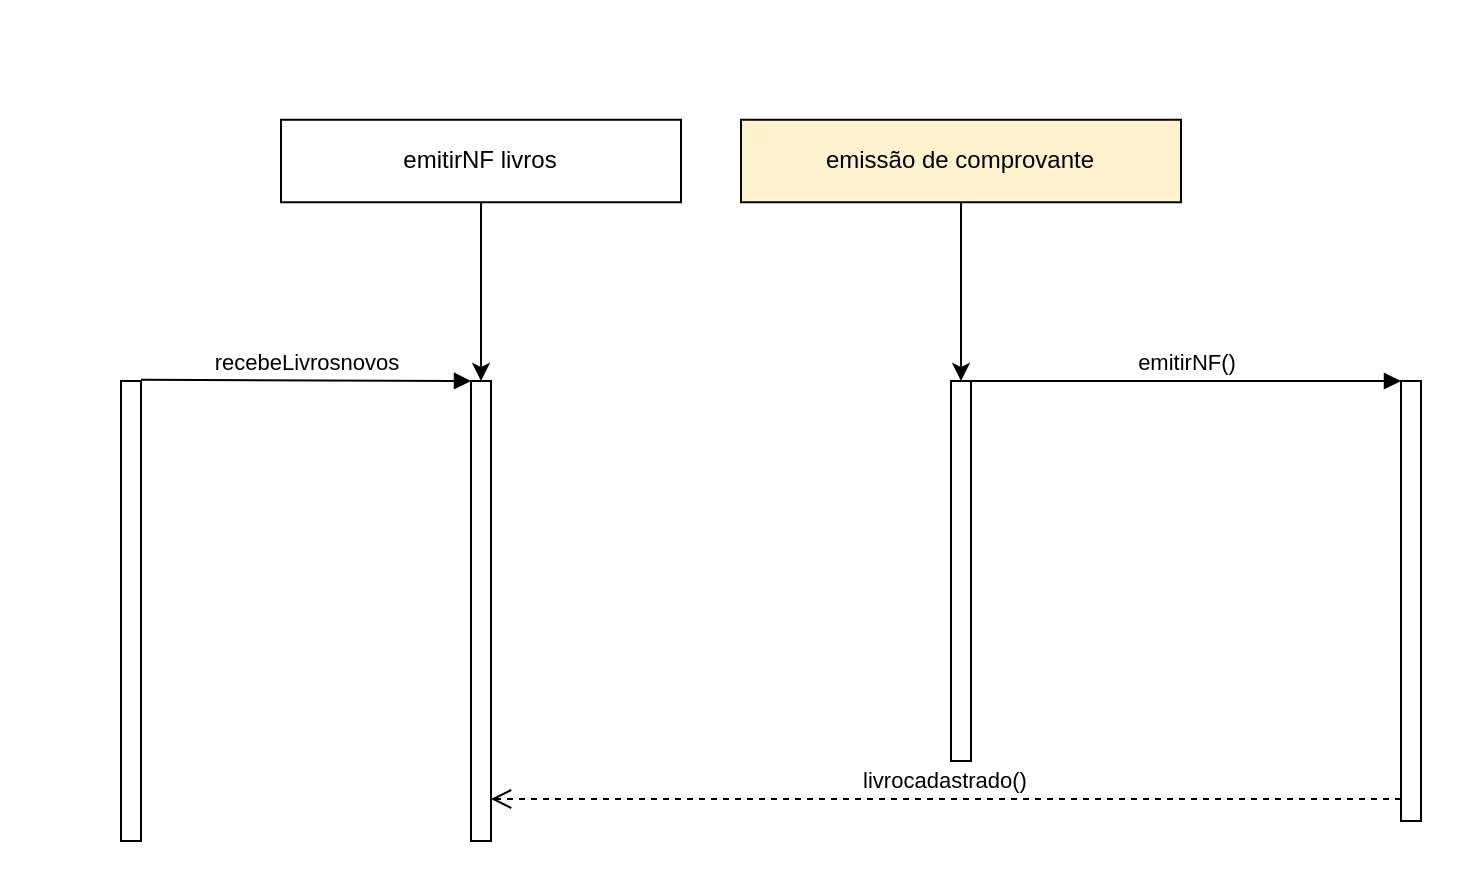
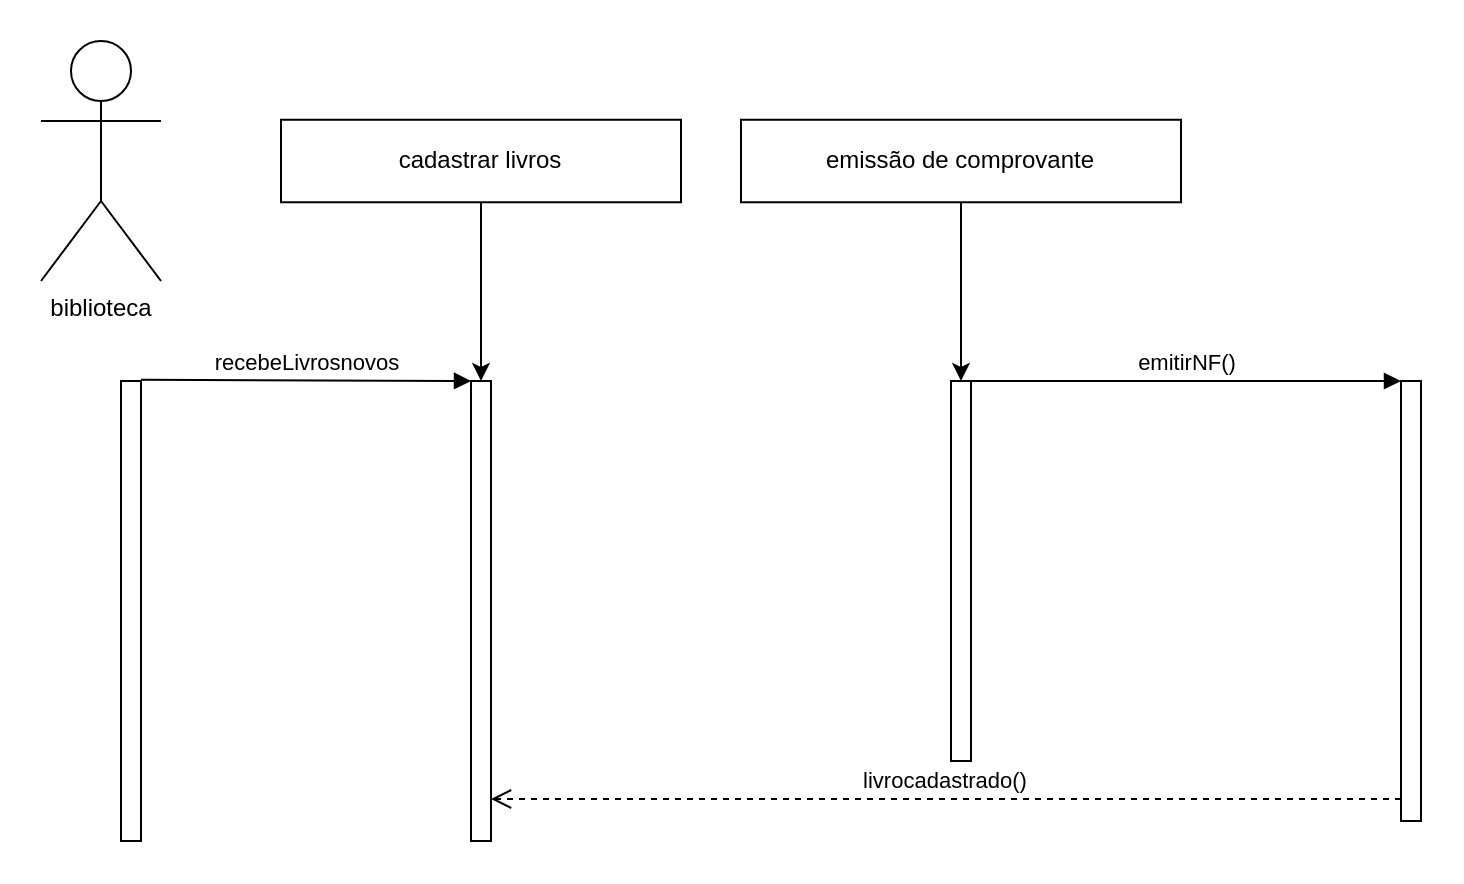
node "biblioteca": added
node "emitirNF livros": label "emitirNF livros" -> "cadastrar livros"
node "emissão de comprovante": fillcolor #fff2cc -> #ffffff
